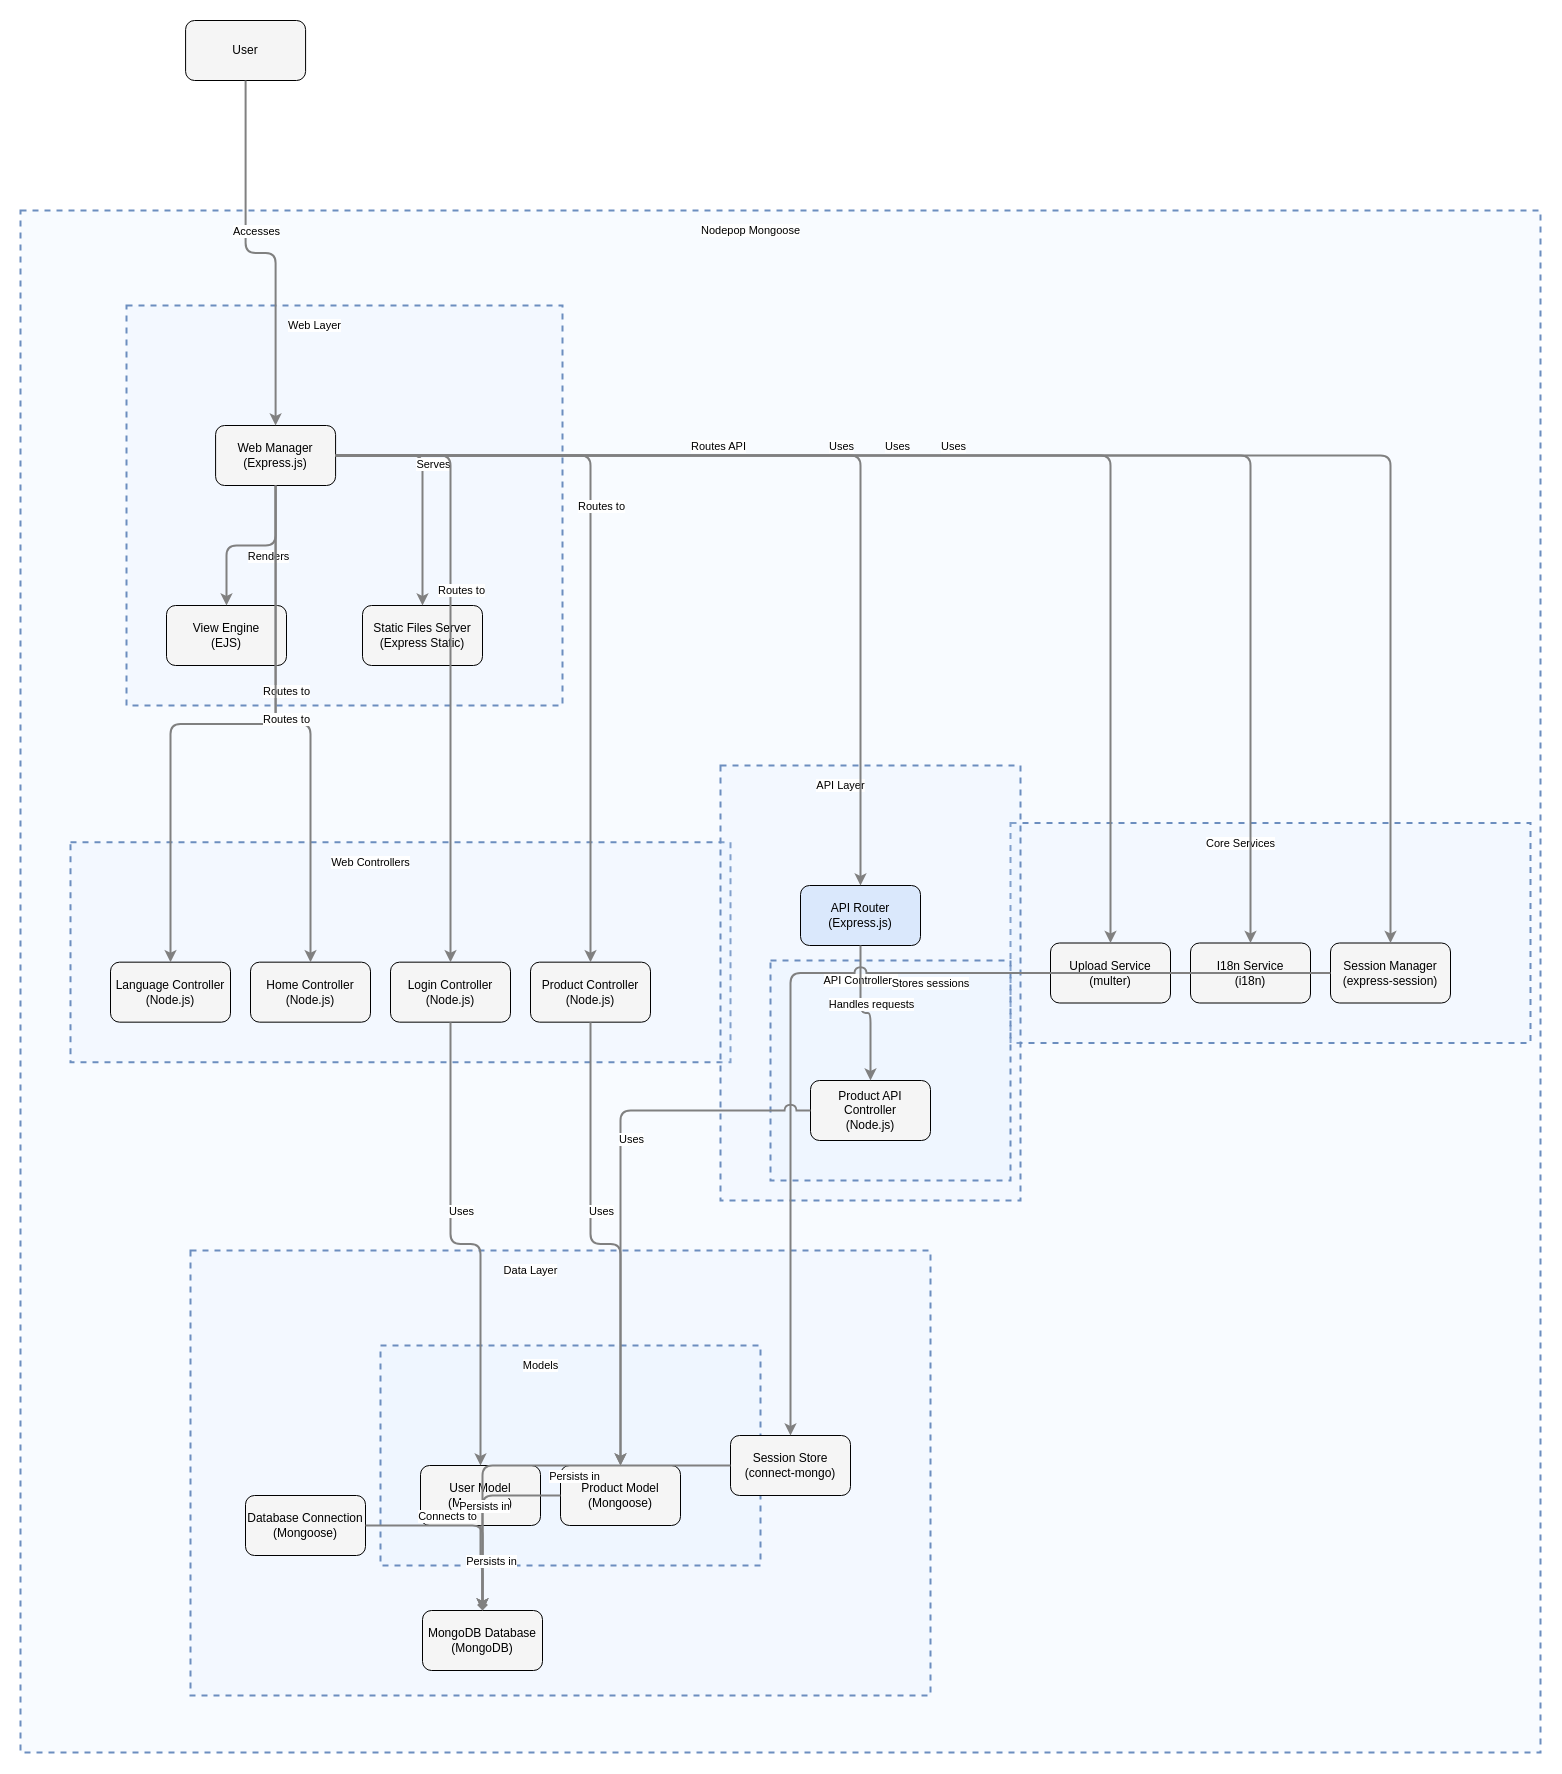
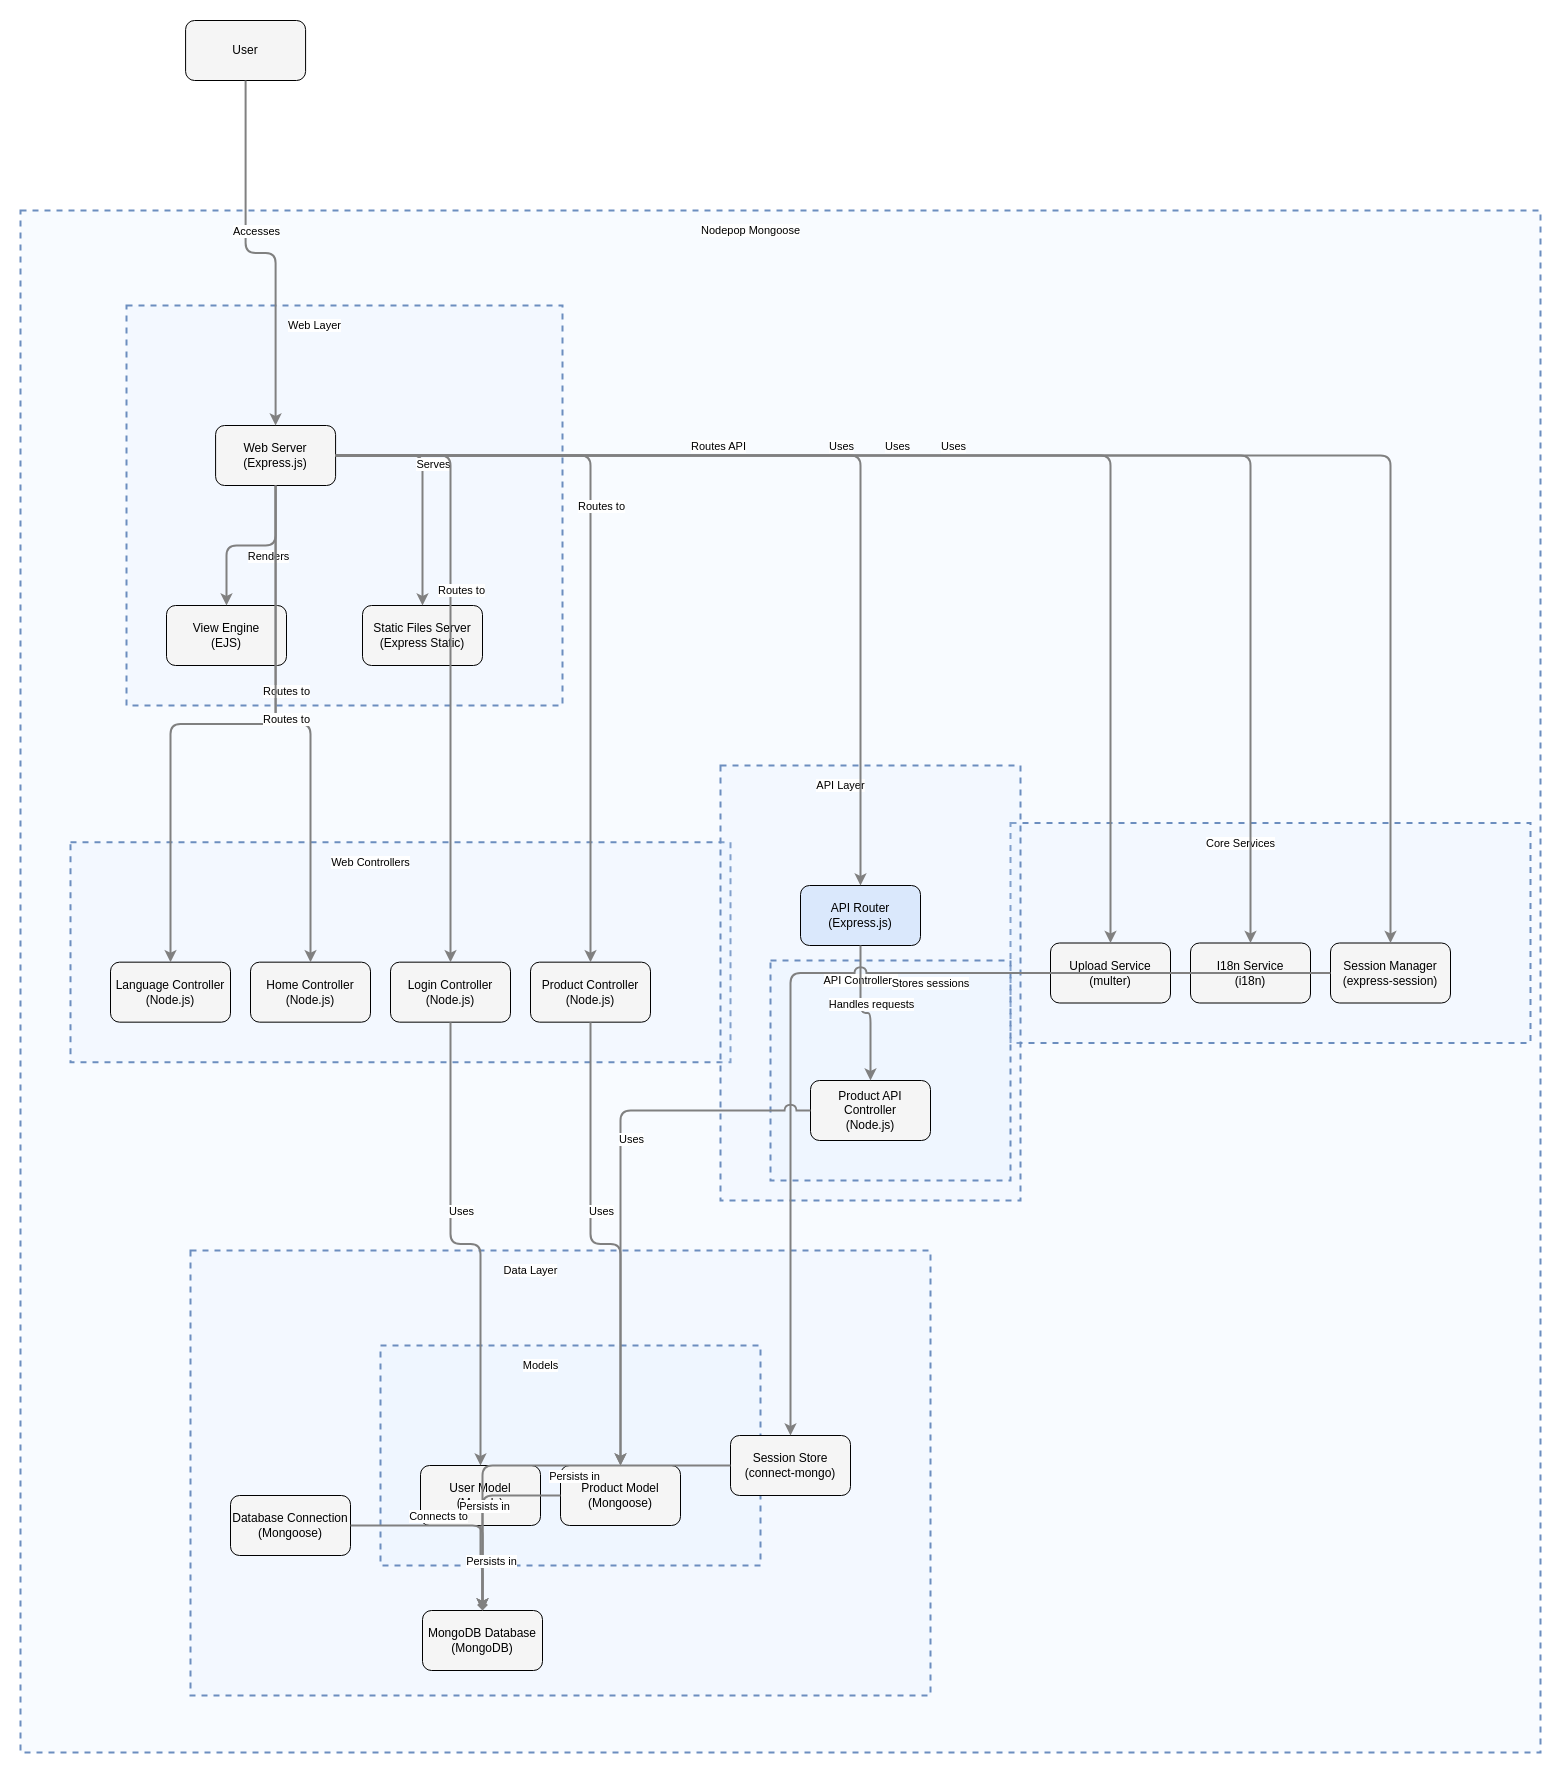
node "Web Manager (Express.js)": label "Web Manager (Express.js)" -> "Web Server (Express.js)"
node "User Model (Mongoose)": label "User Model (Mongoose)" -> "User Model (Models)"
node "Database Connection (Mongoose)": moved (306, 1526) -> (291, 1526)
